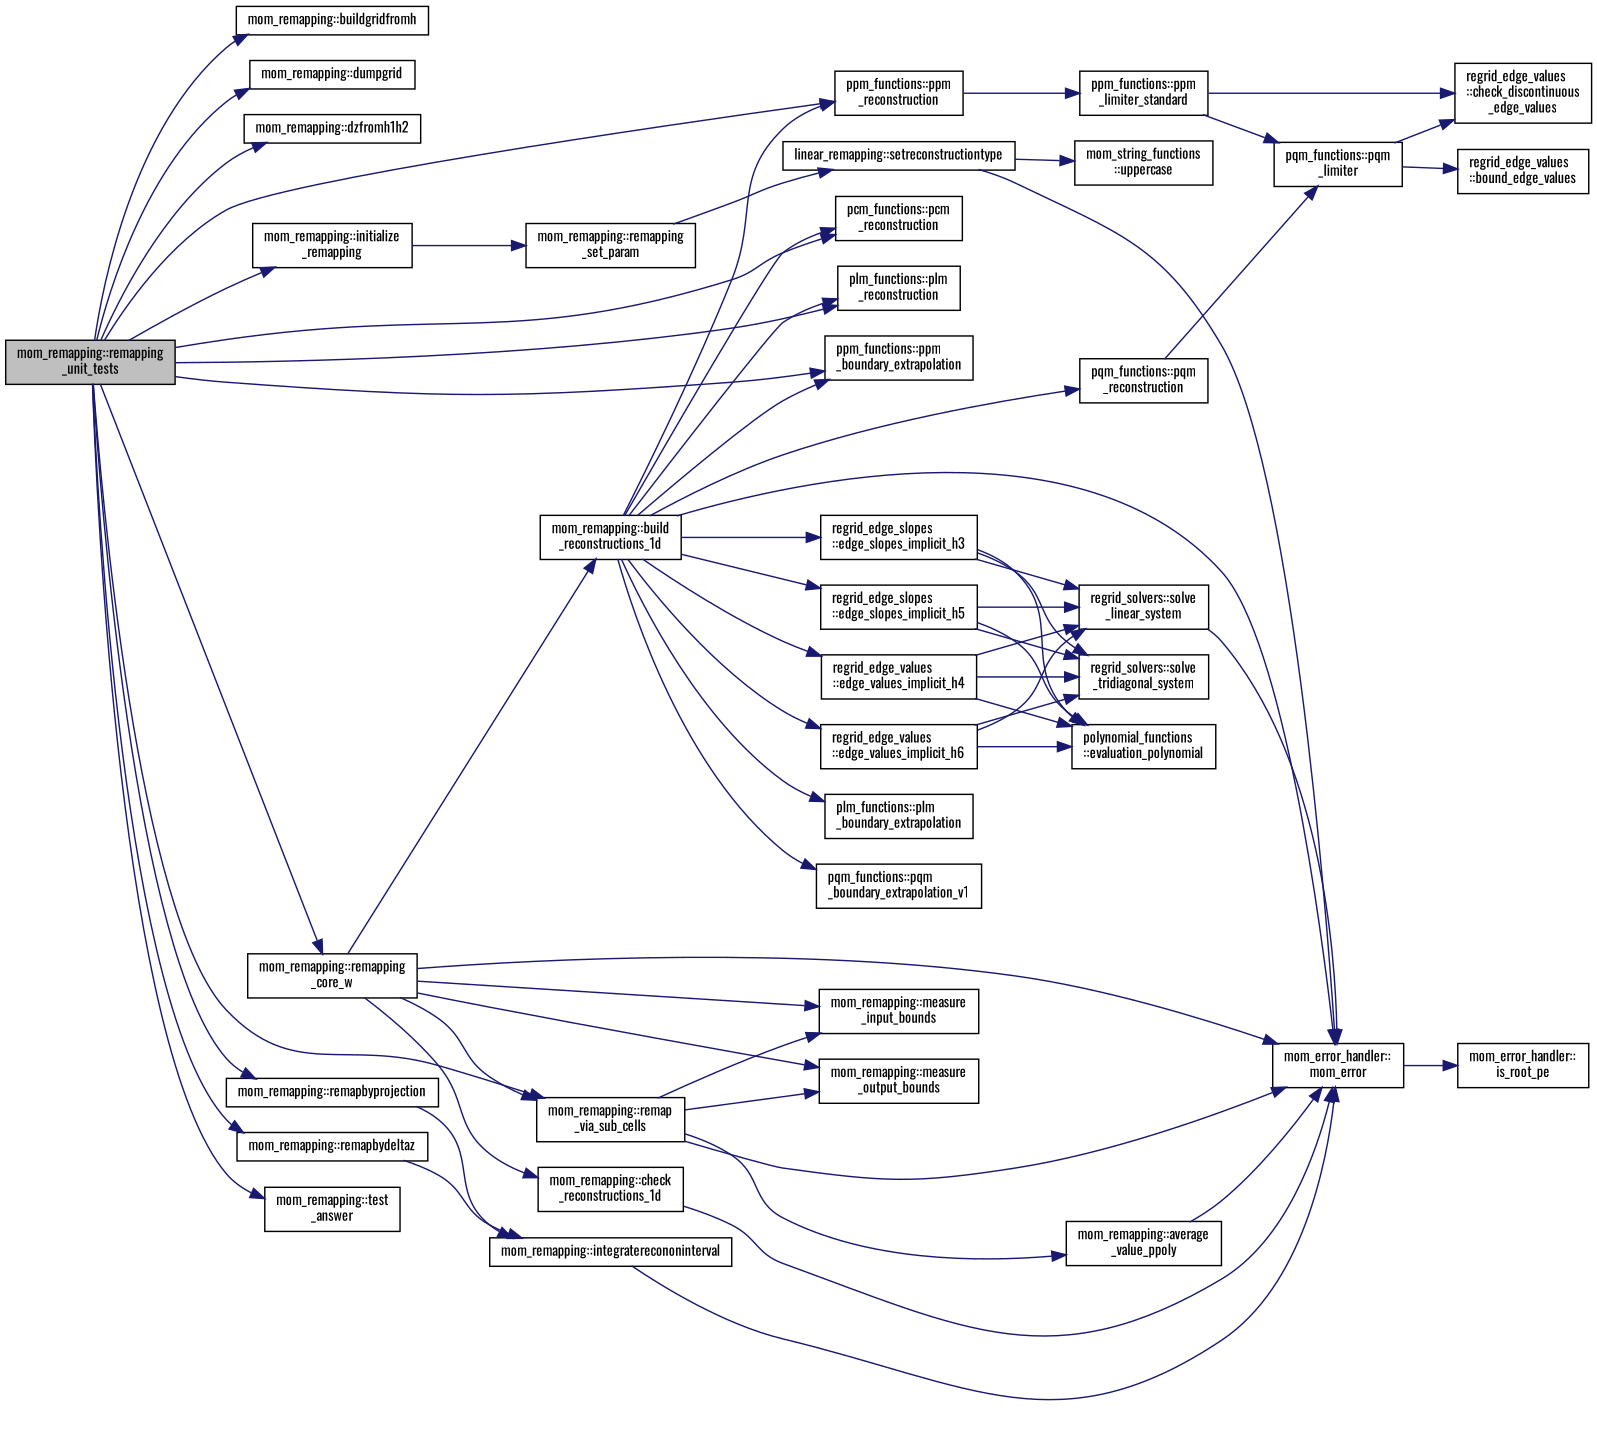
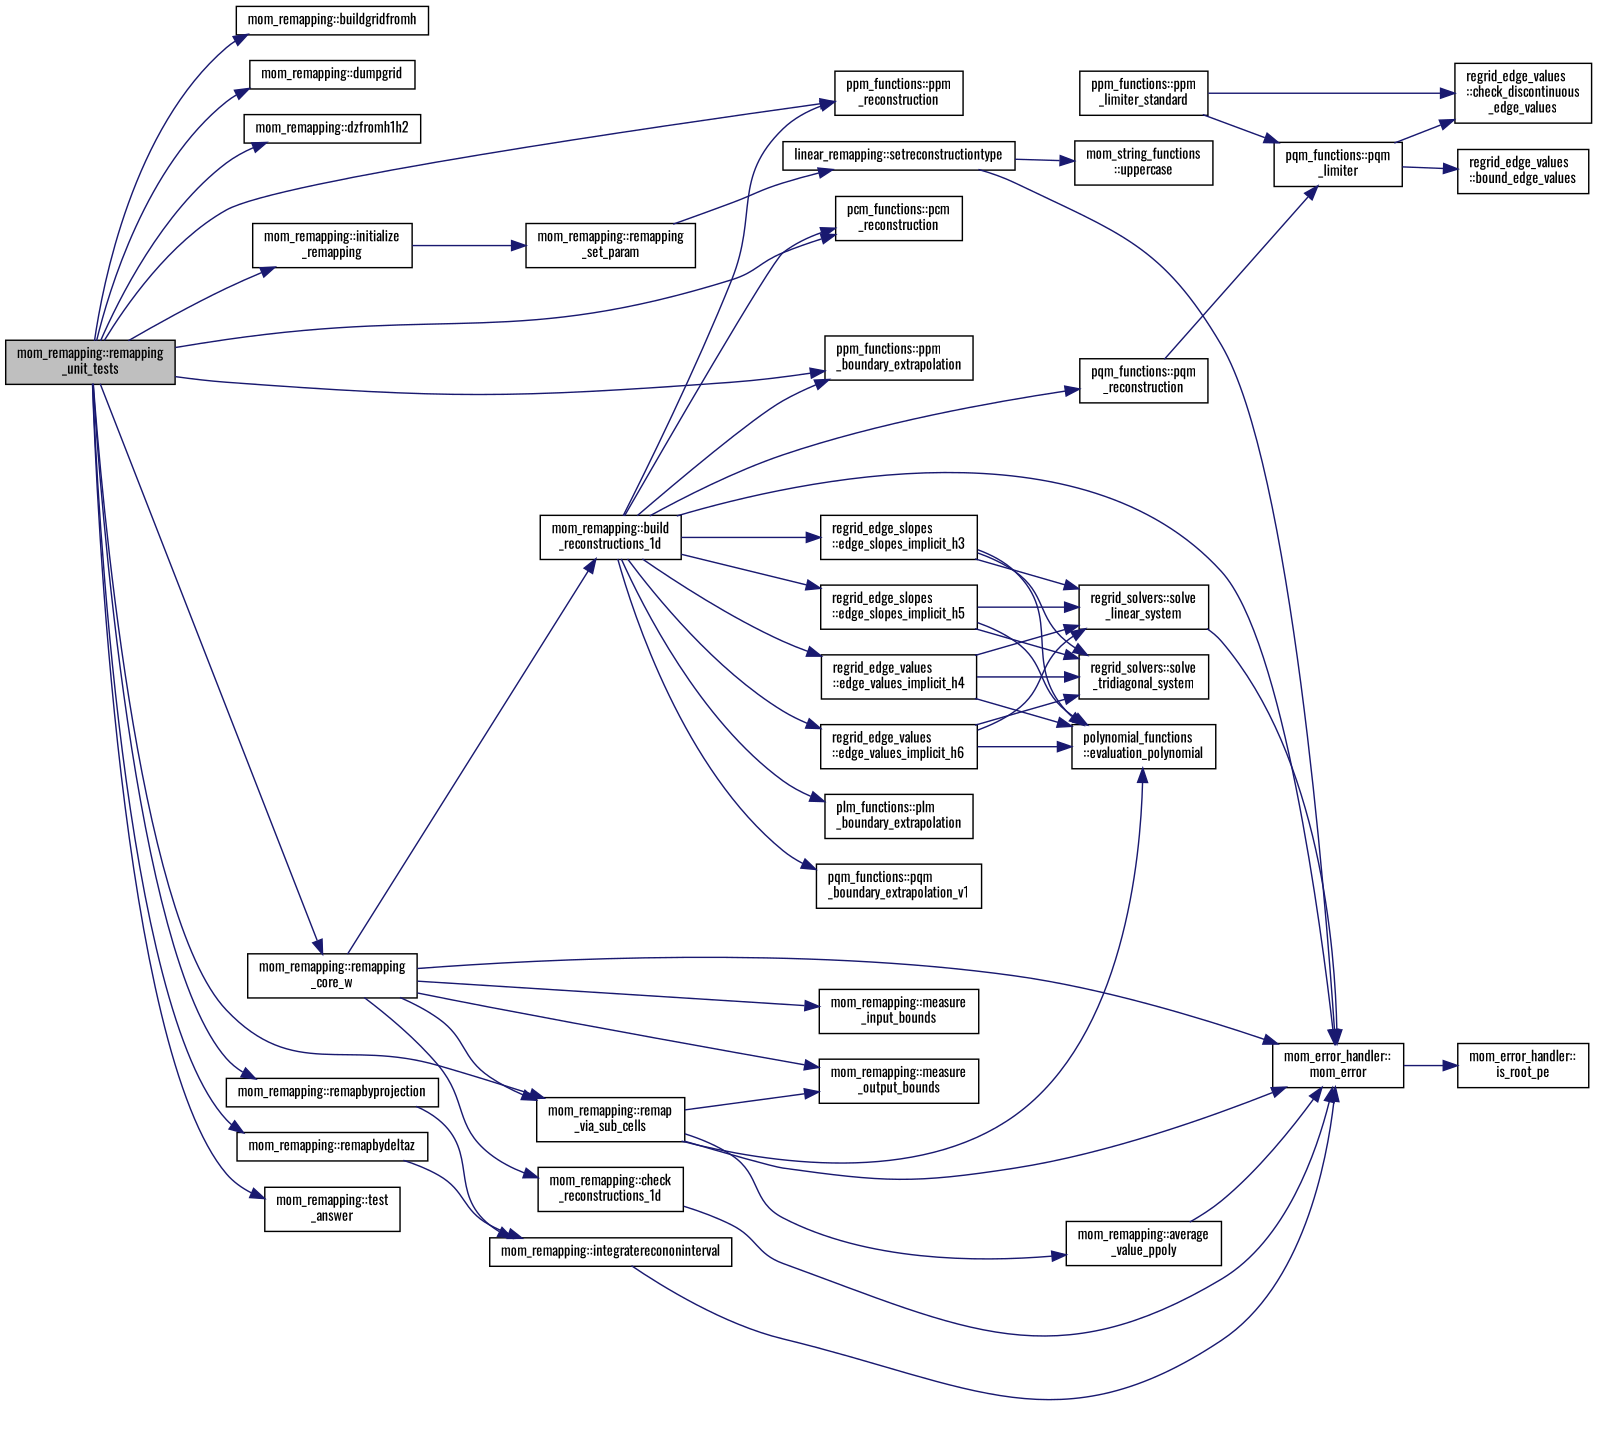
edge "ppm_functions::ppm _reconstruction" -> "ppm_functions::ppm _limiter_standard": removed
node "plm_functions::plm _reconstruction": removed
edge "mom_remapping::remap _via_sub_cells" -> "mom_remapping::measure _input_bounds": now "mom_remapping::remap _via_sub_cells" -> "polynomial_functions ::evaluation_polynomial"
